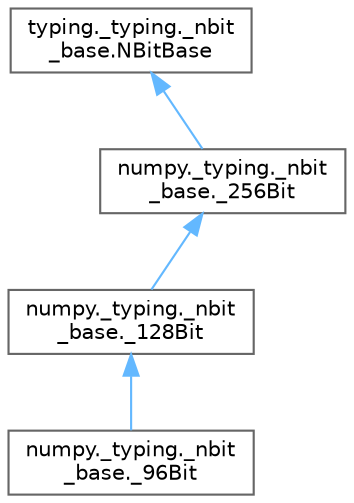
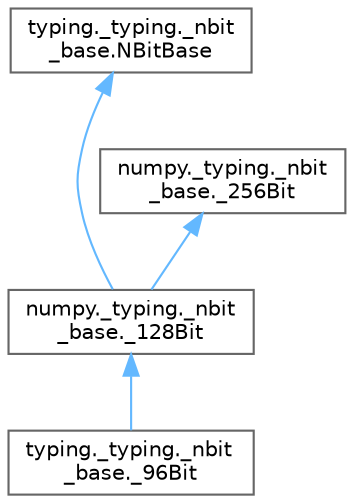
edge "numpy._typing._nbit _base._256Bit" -> "typing._typing._nbit _base.NBitBase": now "numpy._typing._nbit _base._128Bit" -> "typing._typing._nbit _base.NBitBase"
node "numpy._typing._nbit _base._96Bit": label "numpy._typing._nbit _base._96Bit" -> "typing._typing._nbit _base._96Bit"
